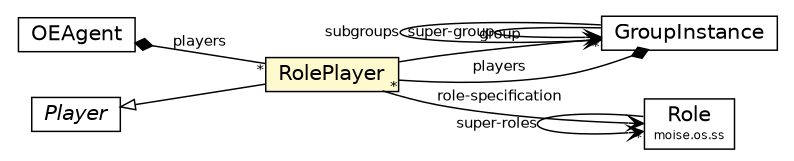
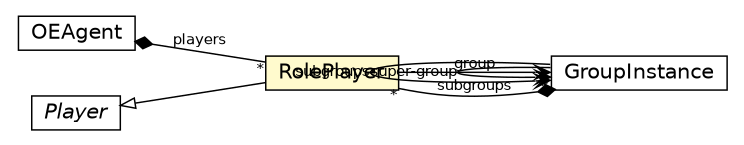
edge "GroupInstance" -- "RolePlayer": label "players" -> "subgroups"
node "Role": removed
